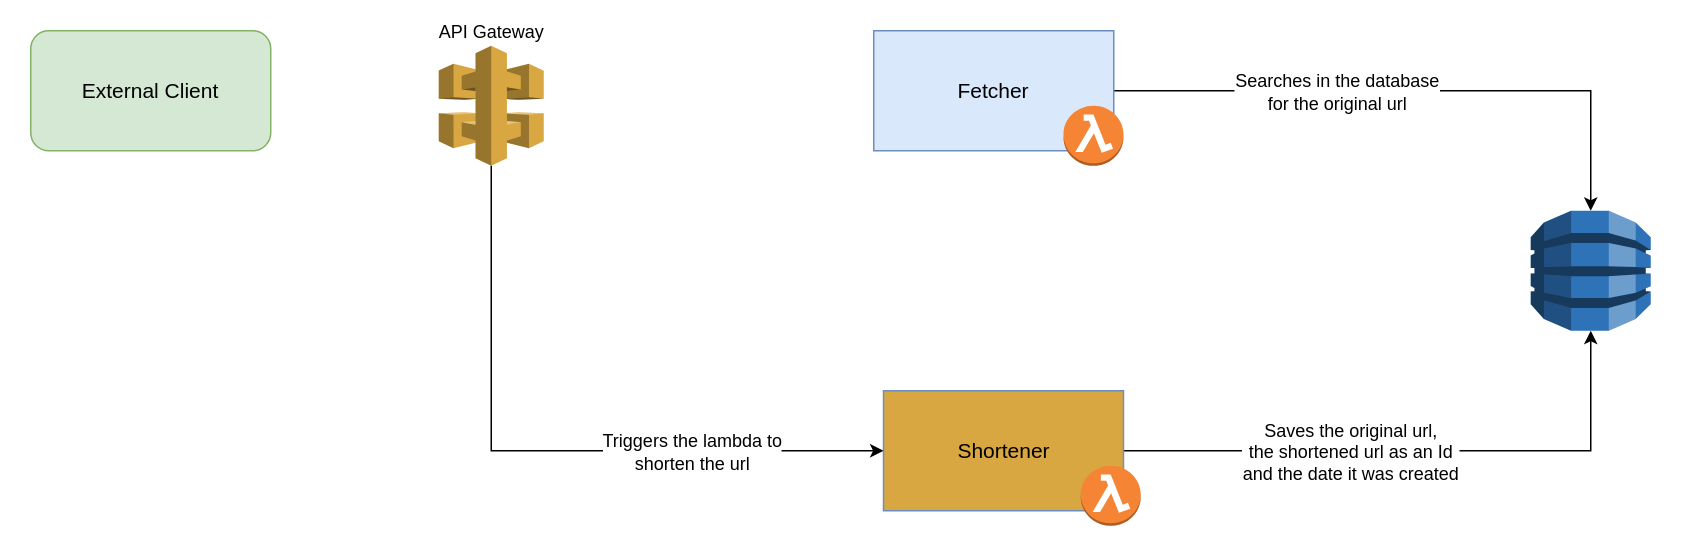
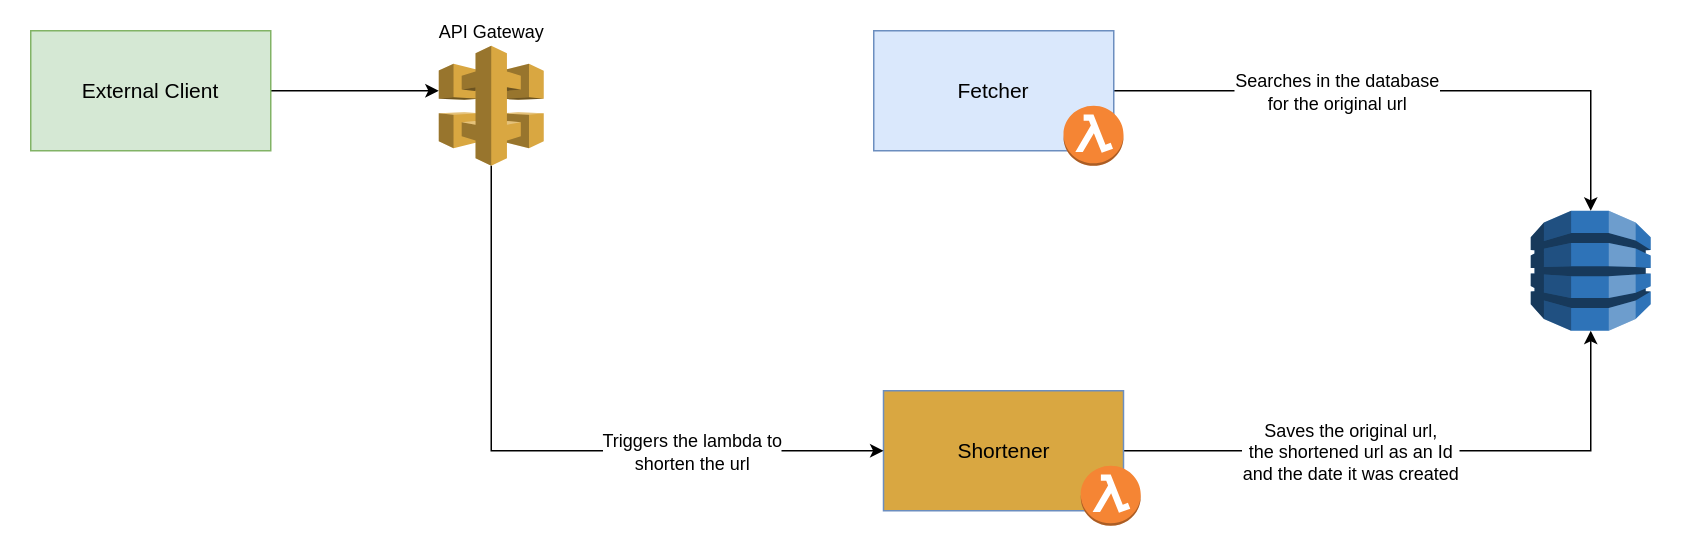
node "External Client": shape rounded rectangle -> rectangle
edge "External Client" -> "API Gateway": added
